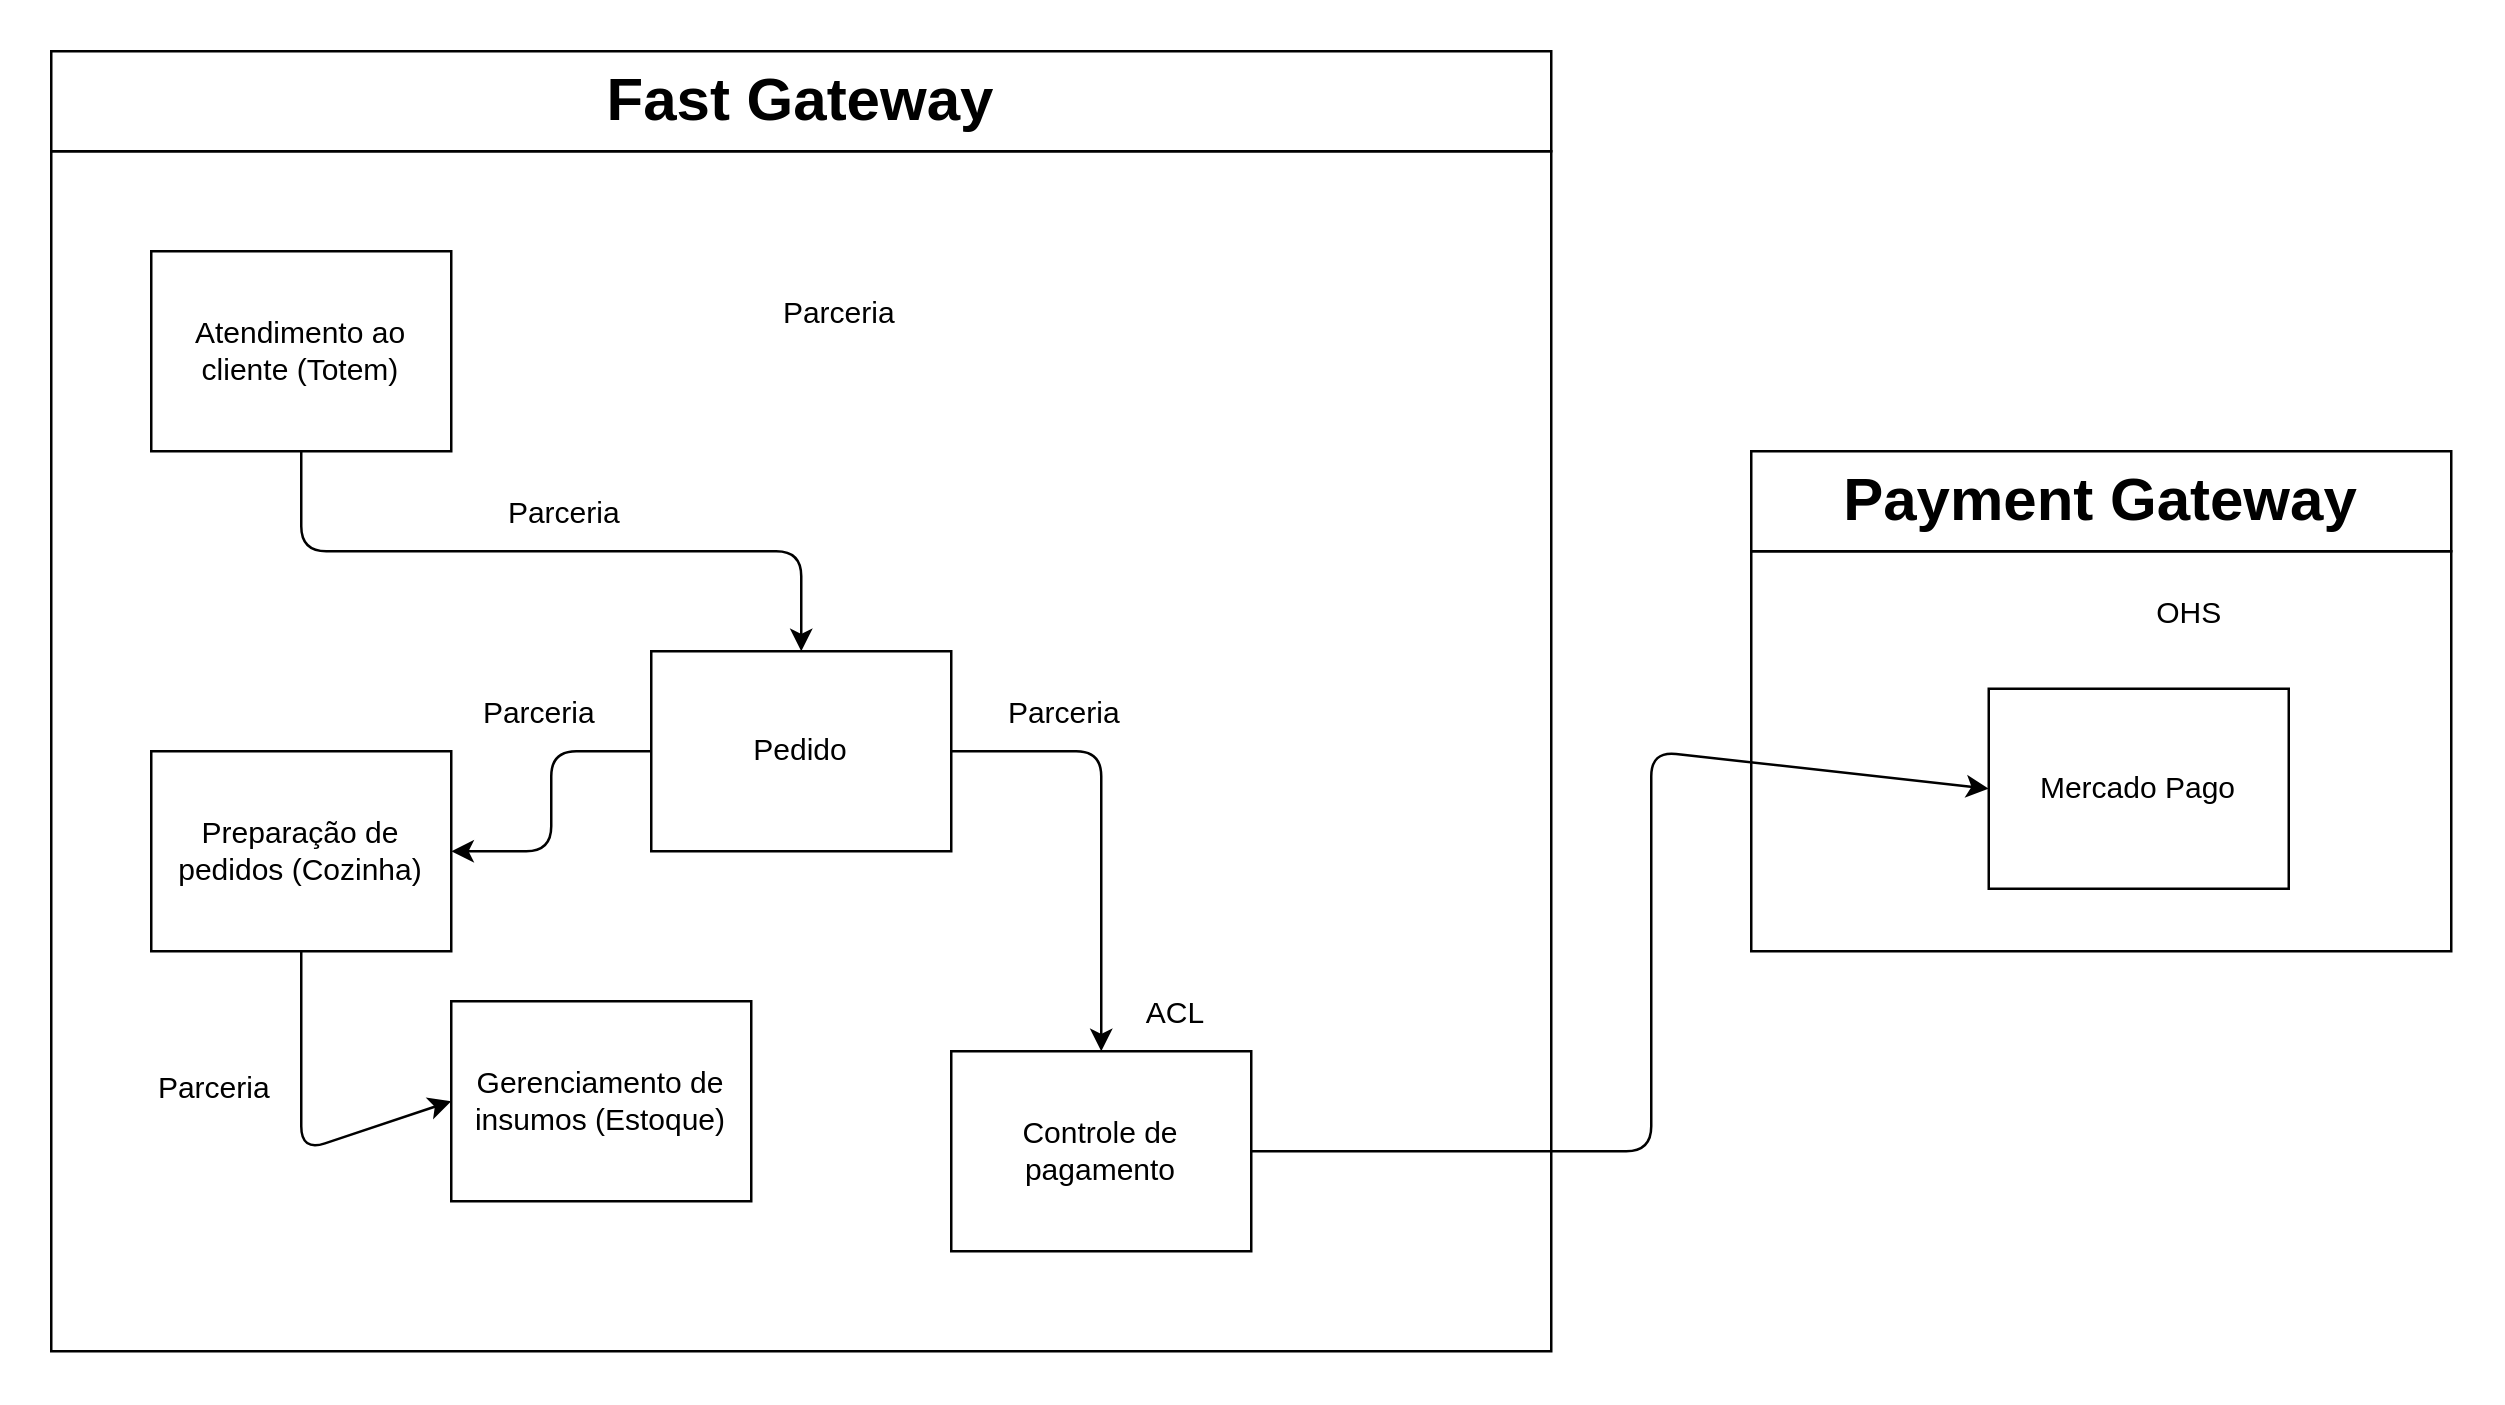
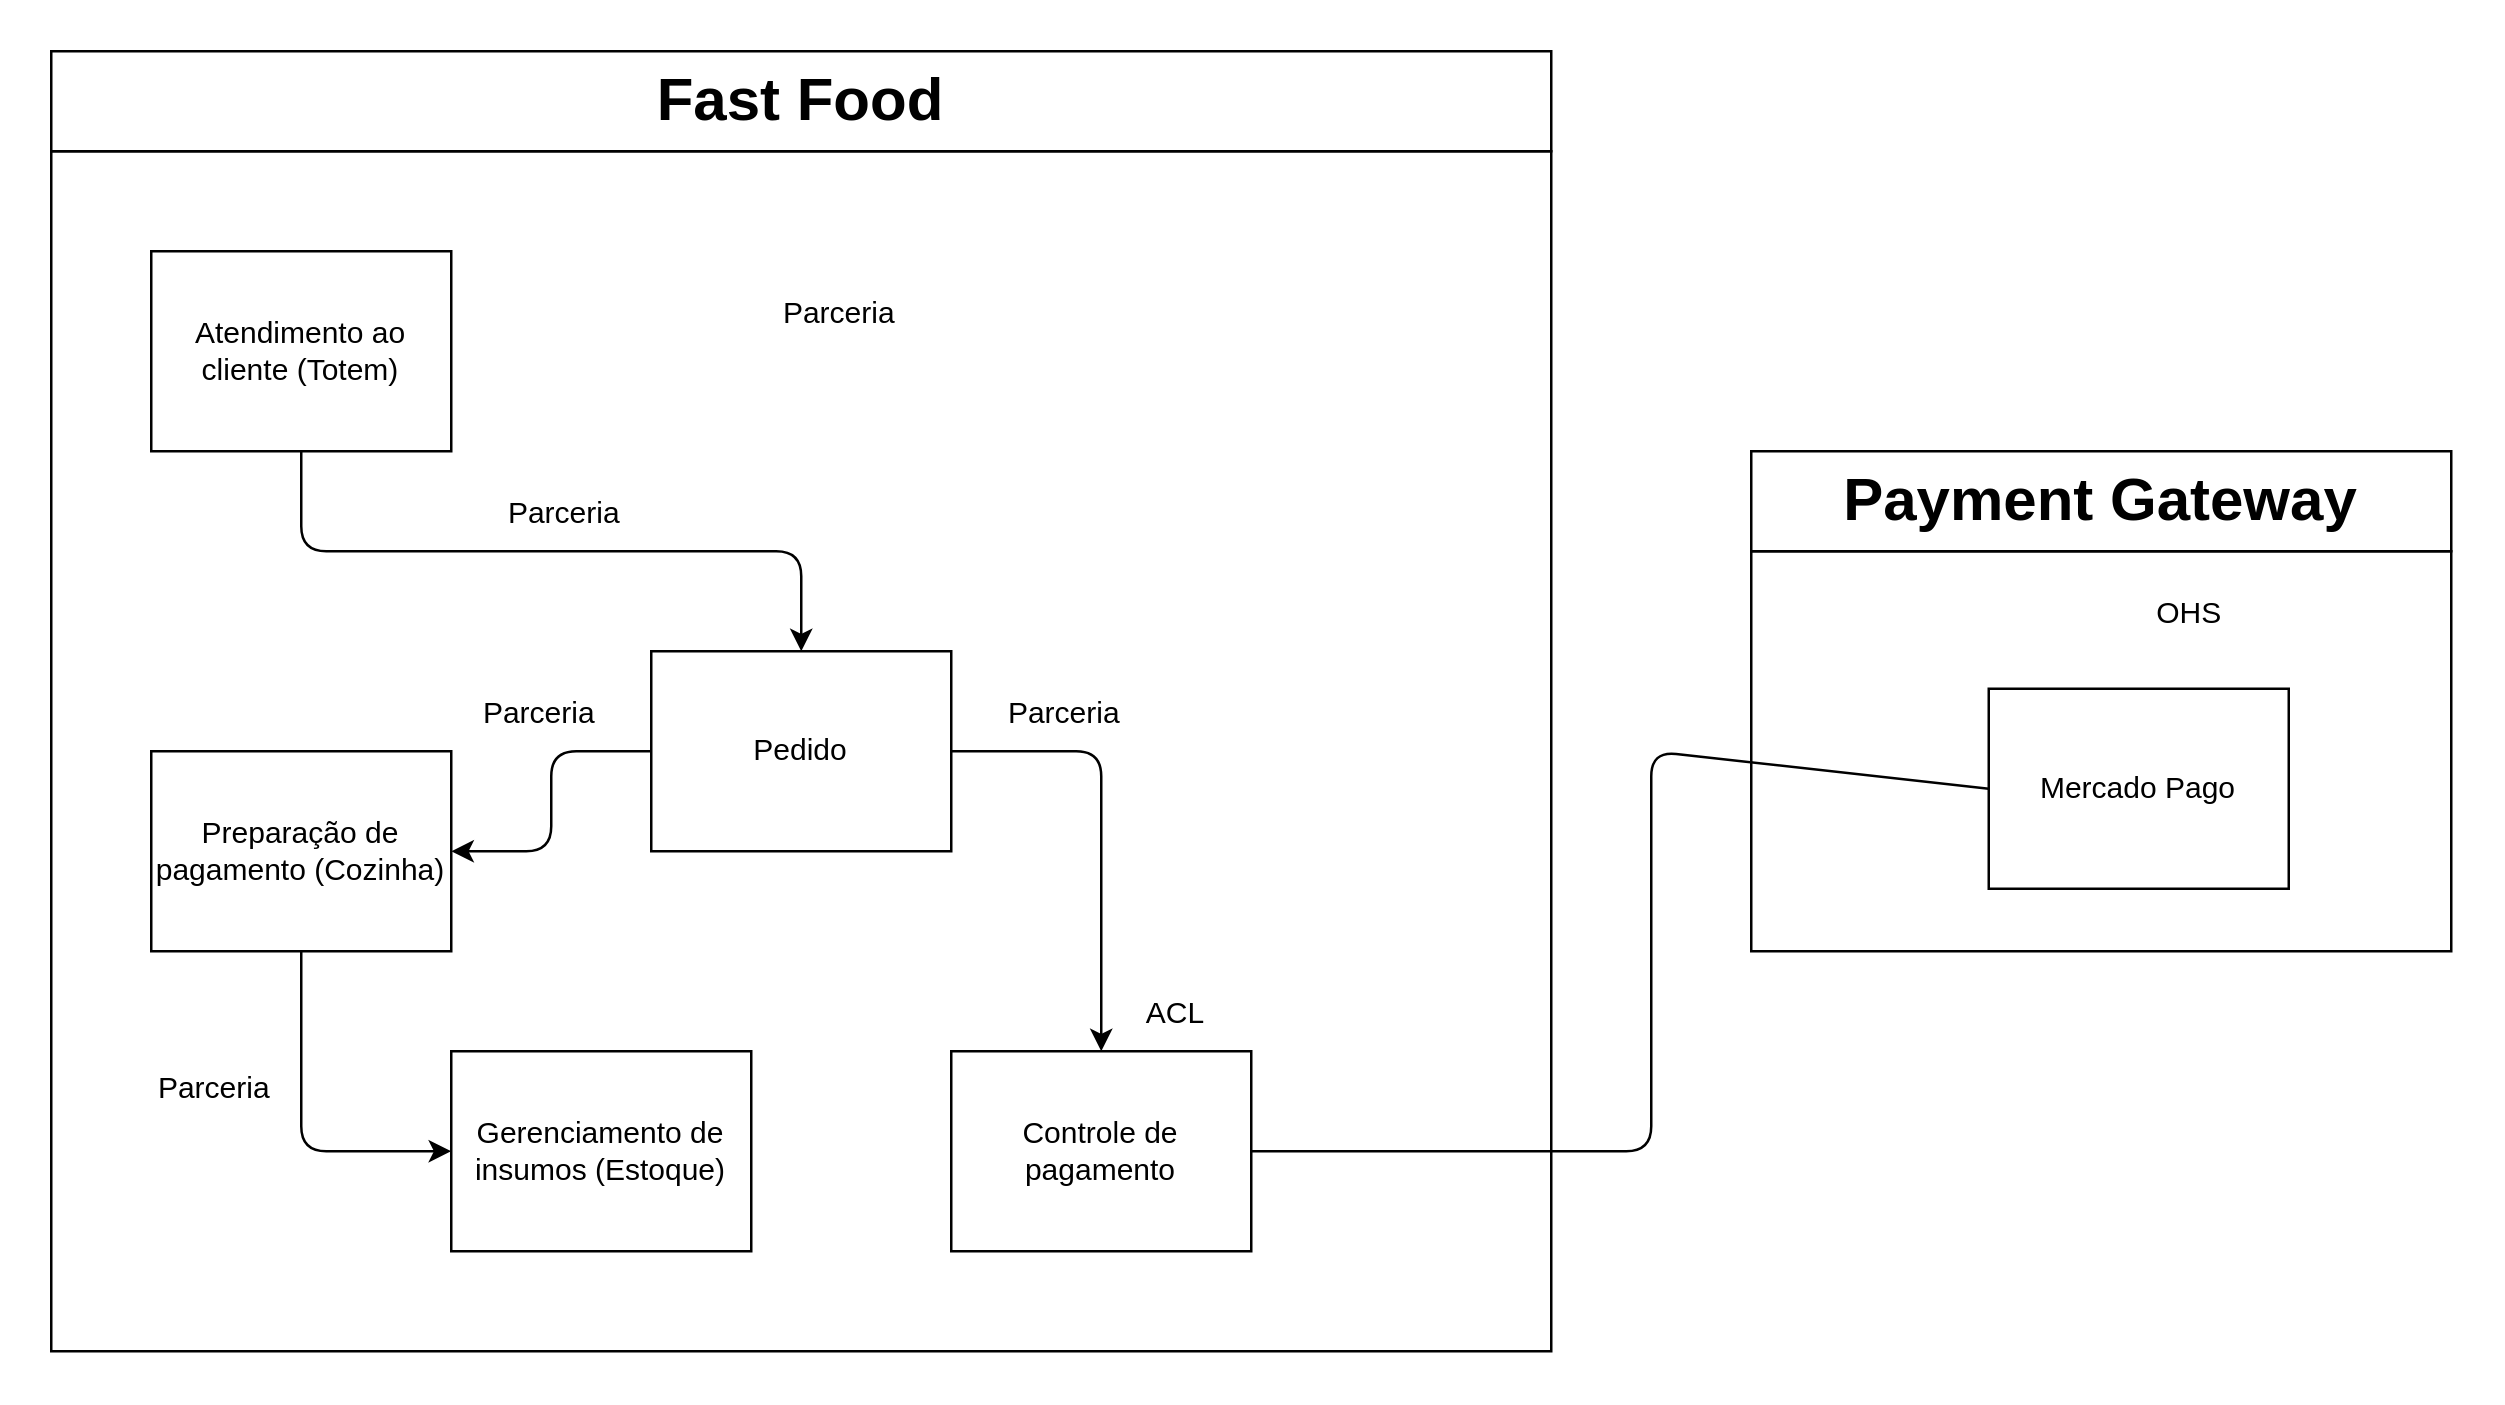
node "Fast Gateway": label "Fast Gateway" -> "Fast Food"
edge "Controle de pagamento" -> "Mercado Pago": arrowhead classic -> none
node "Preparação de pedidos (Cozinha)": label "Preparação de pedidos (Cozinha)" -> "Preparação de pagamento (Cozinha)"
node "Gerenciamento de insumos (Estoque)": moved (601, 1101) -> (601, 1151)
